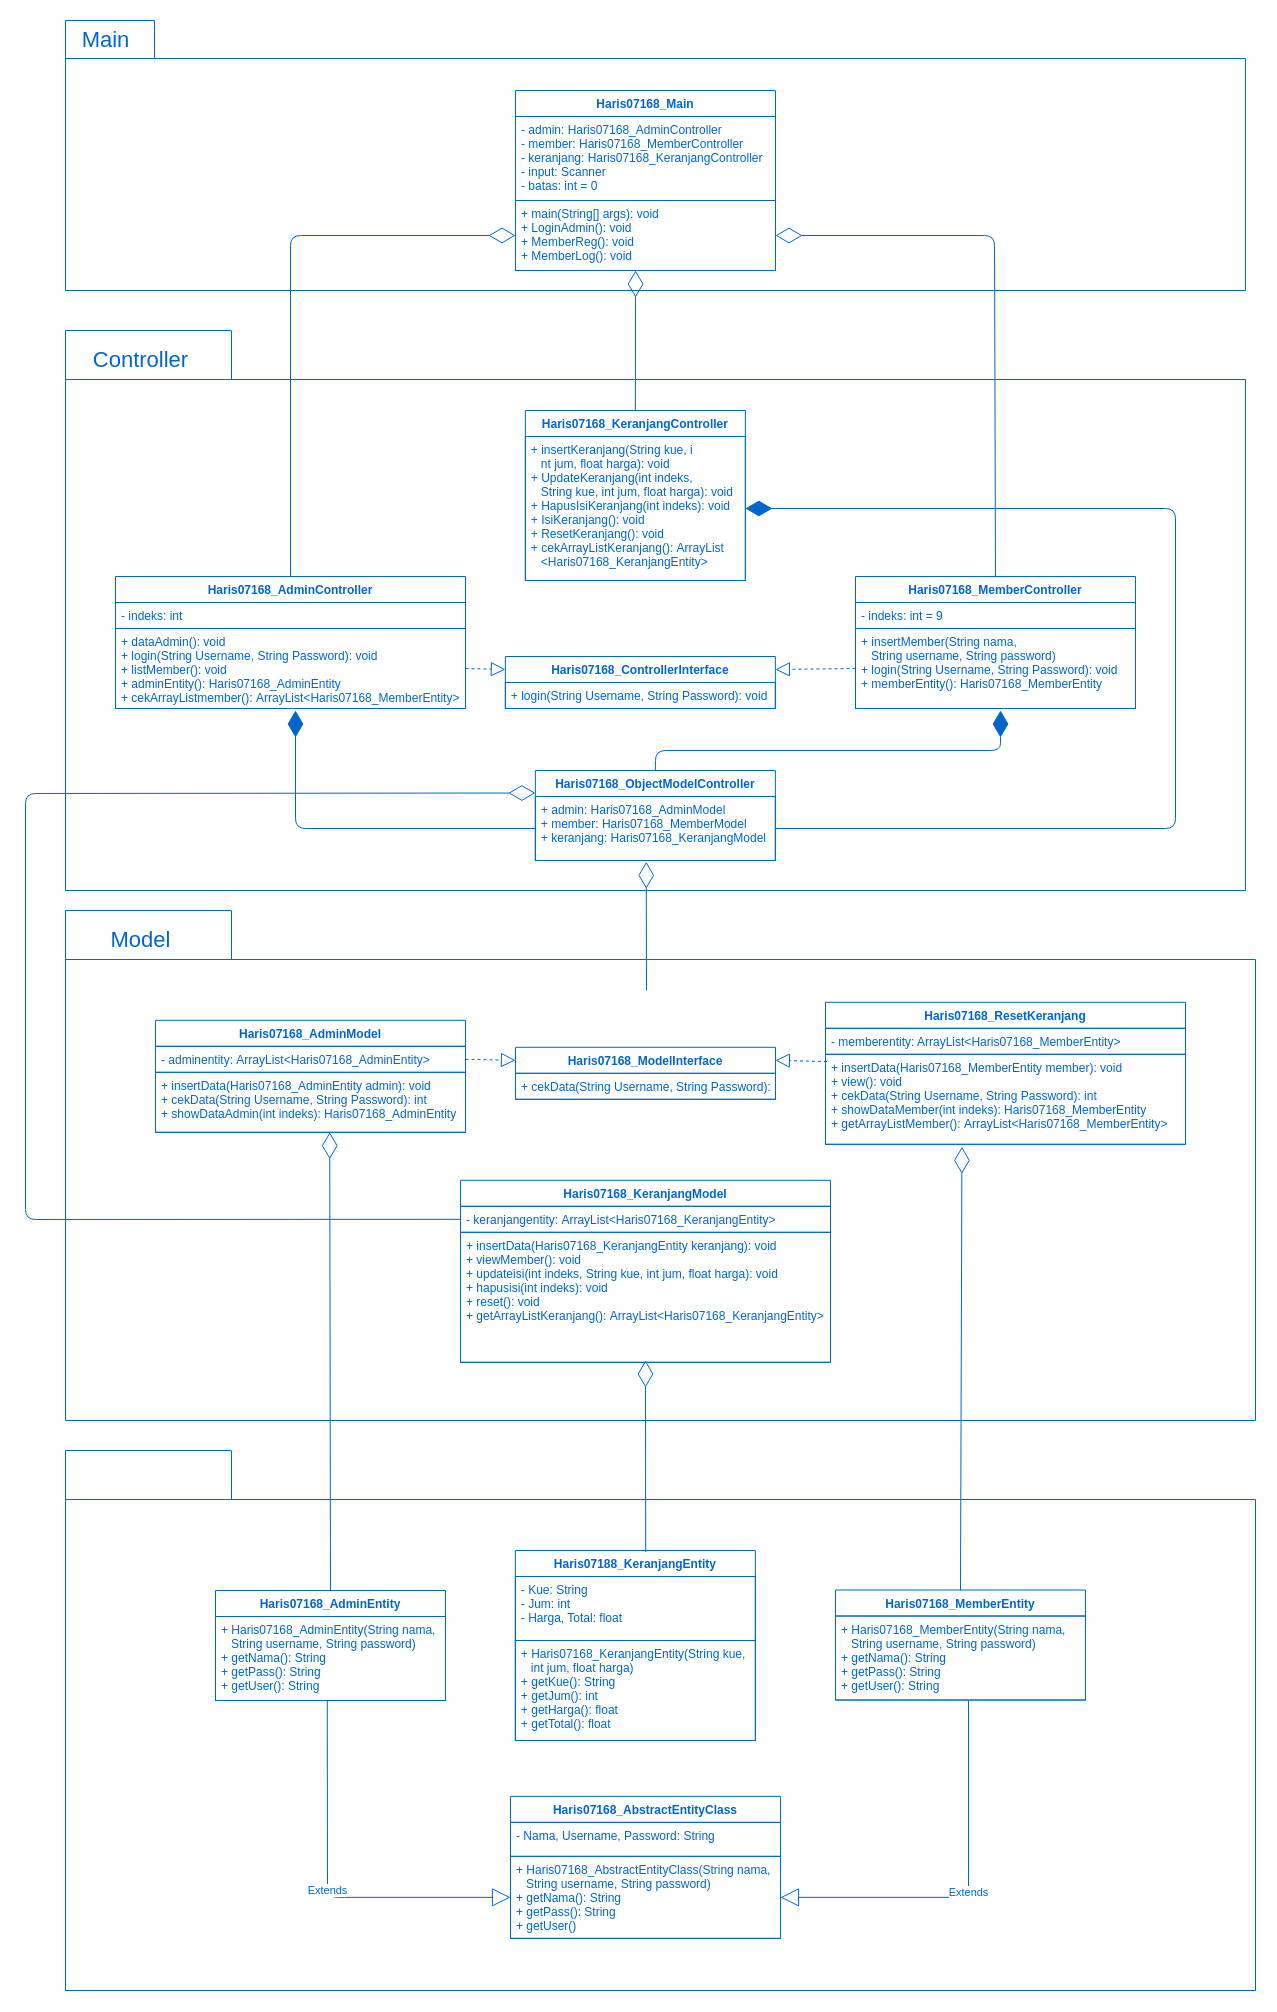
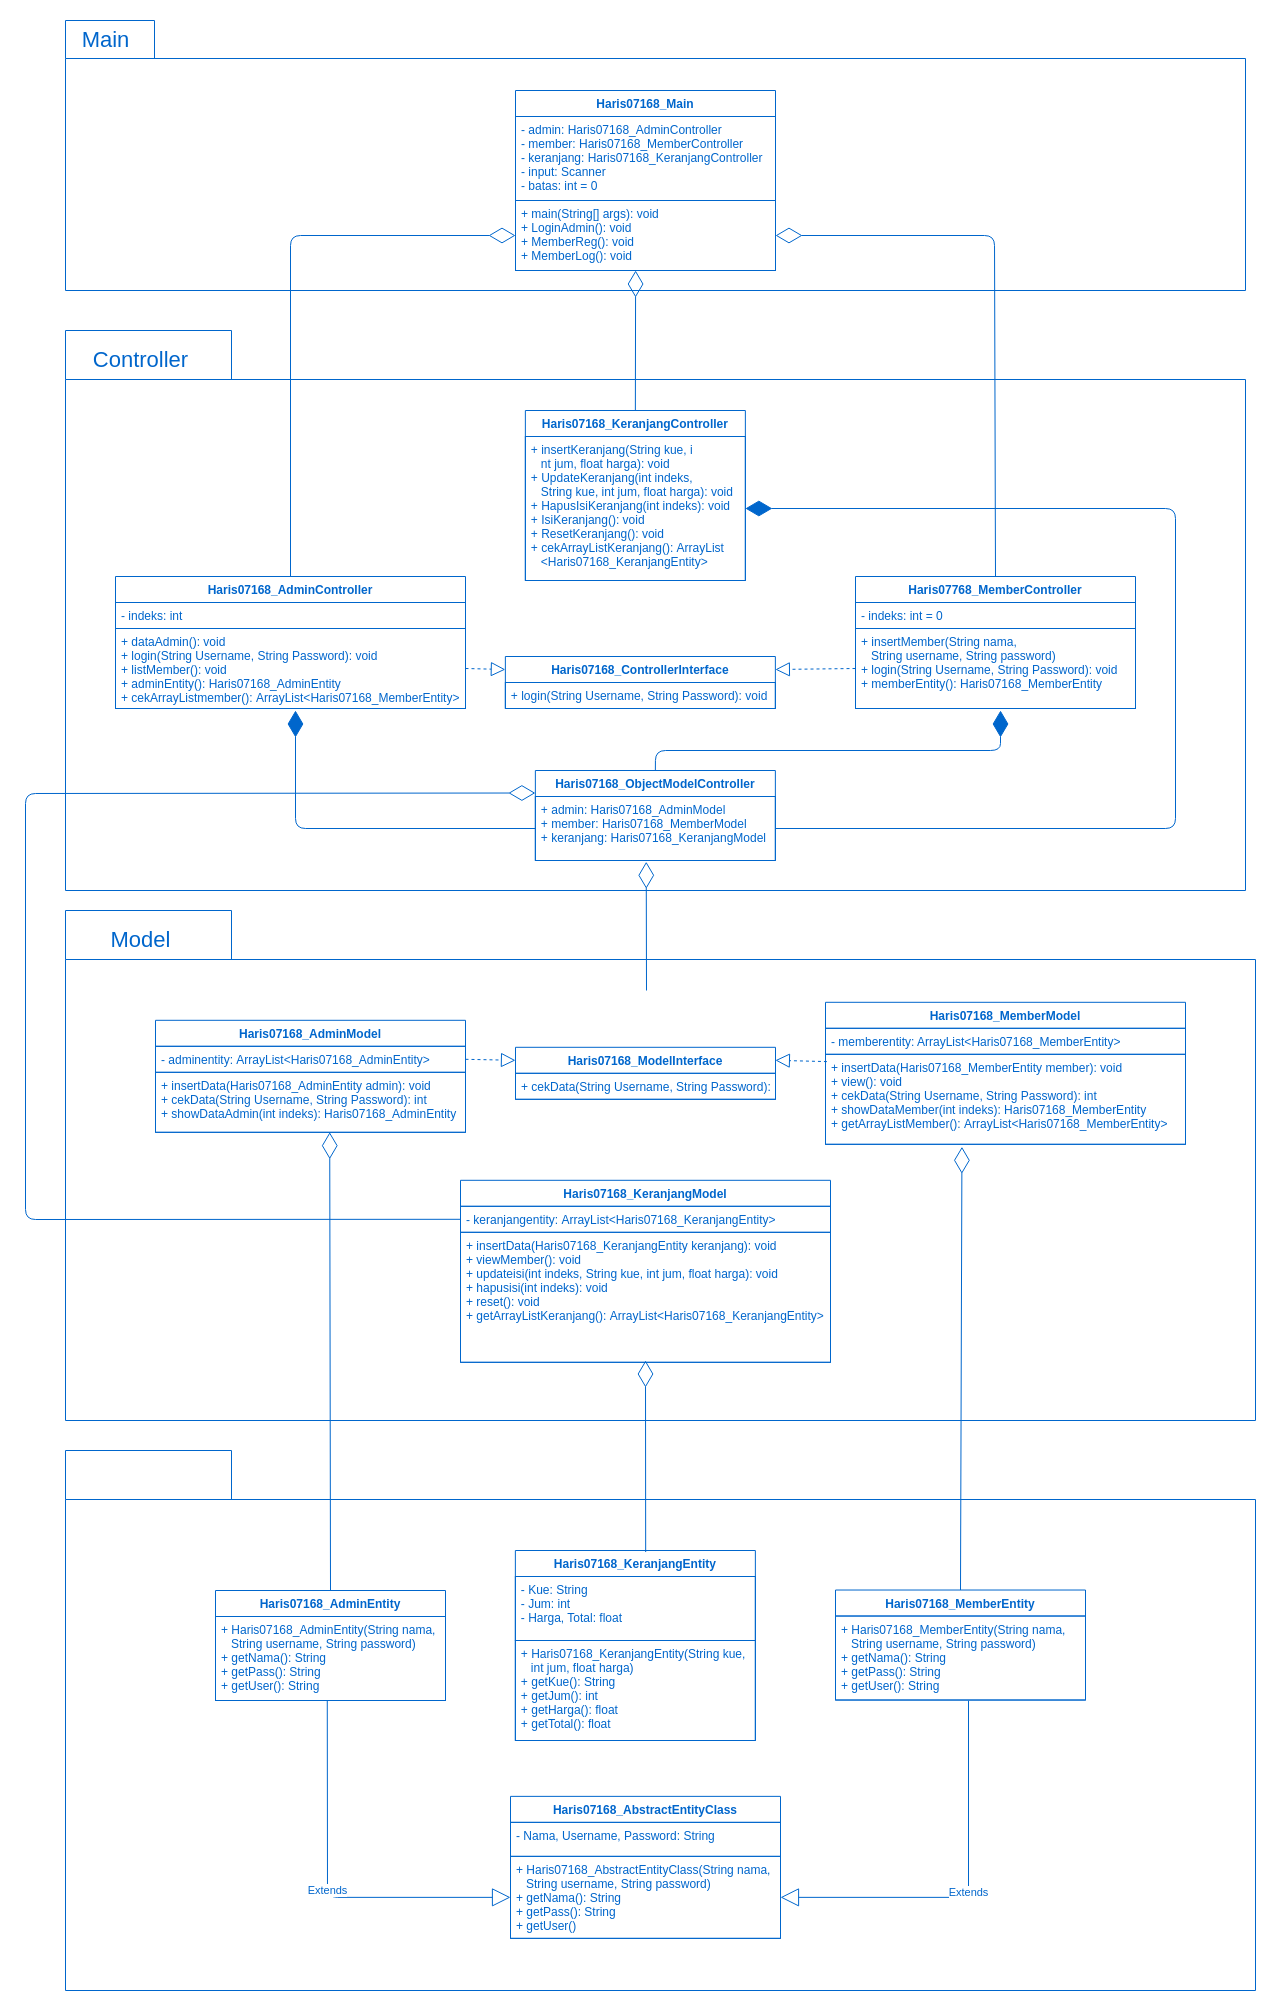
node "Haris07168_MemberController": label "Haris07168_MemberController" -> "Haris07768_MemberController"
node "- indeks: int = 9": label "- indeks: int = 9" -> "- indeks: int = 0"
node "Haris07168_ResetKeranjang": label "Haris07168_ResetKeranjang" -> "Haris07168_MemberModel"
node "Haris07188_KeranjangEntity": label "Haris07188_KeranjangEntity" -> "Haris07168_KeranjangEntity"
